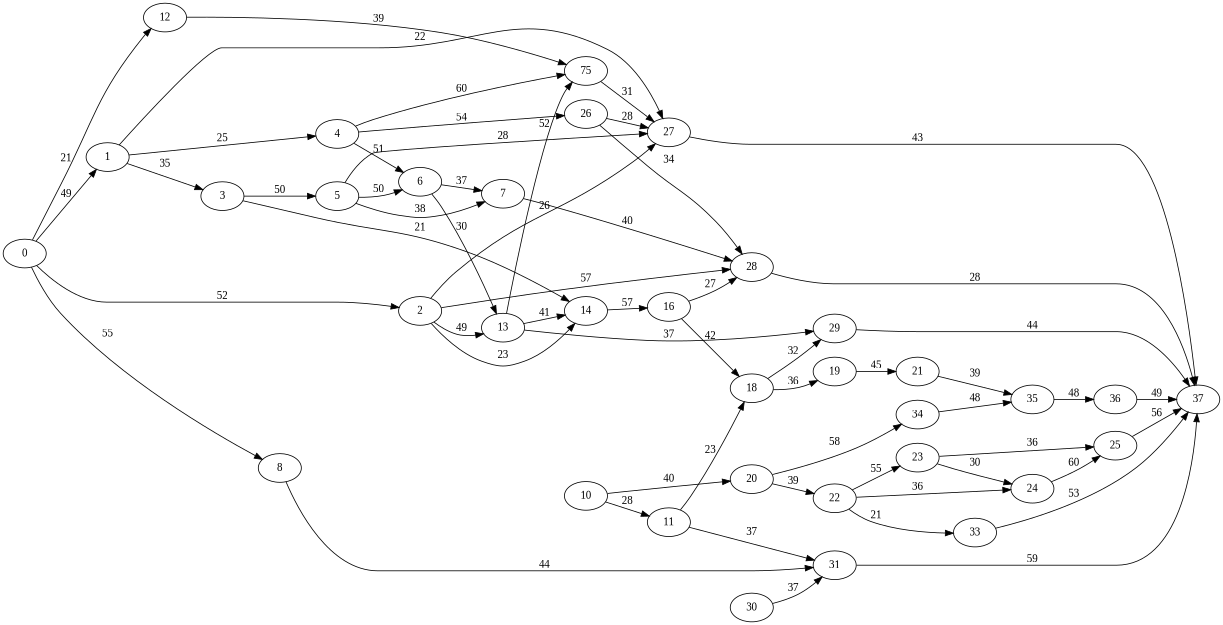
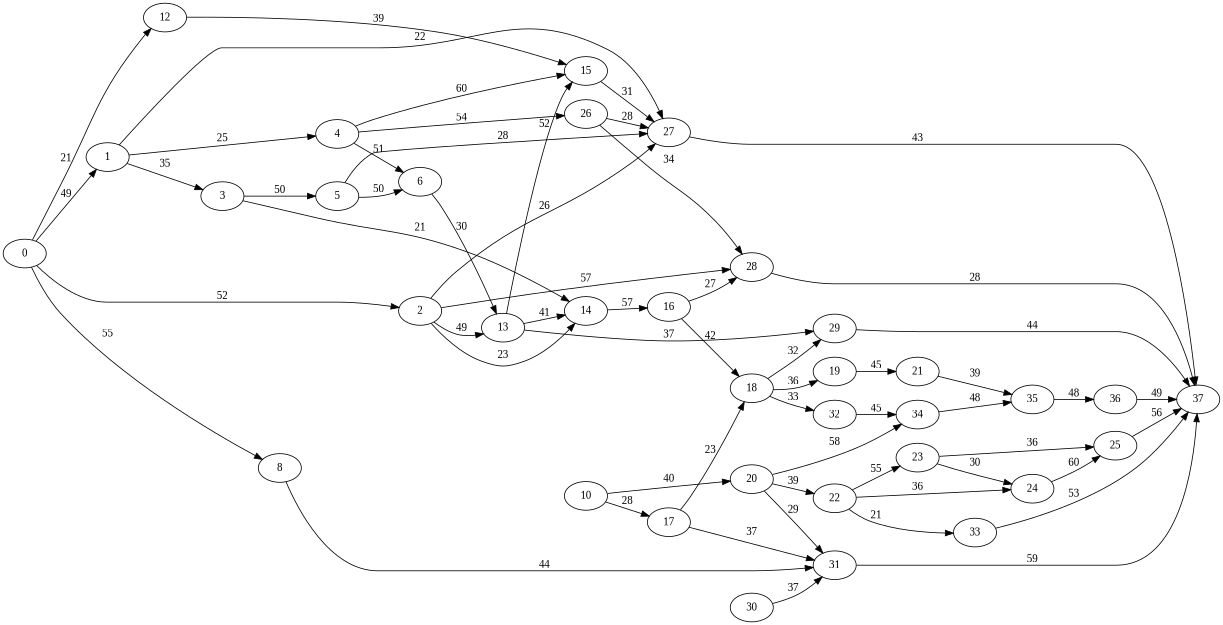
node "75": label "75" -> "15"
node "7": removed
node "32": added
edge "20" -> "31": added, label "29"
node "11": label "11" -> "17"
